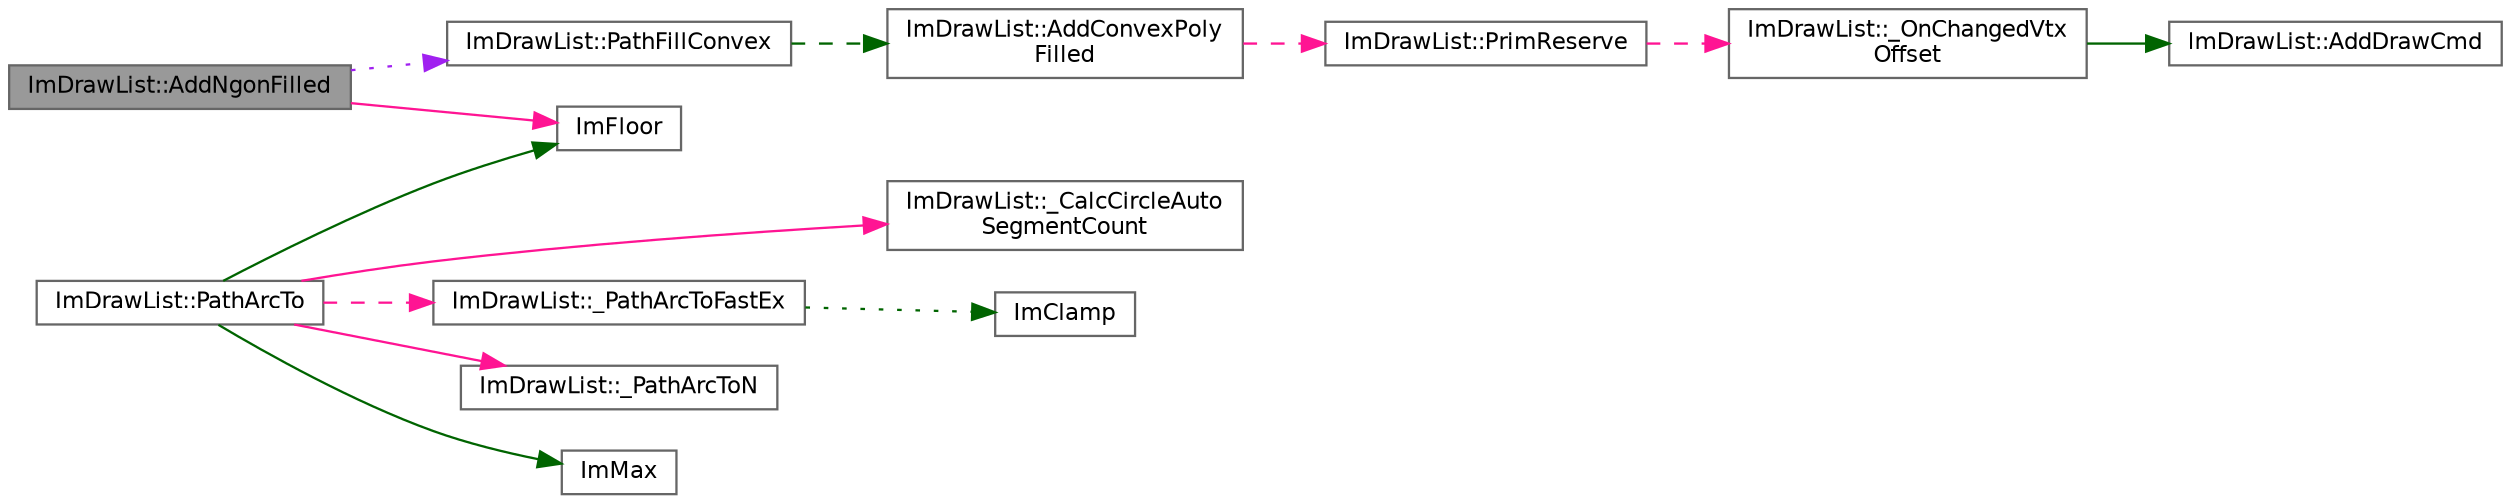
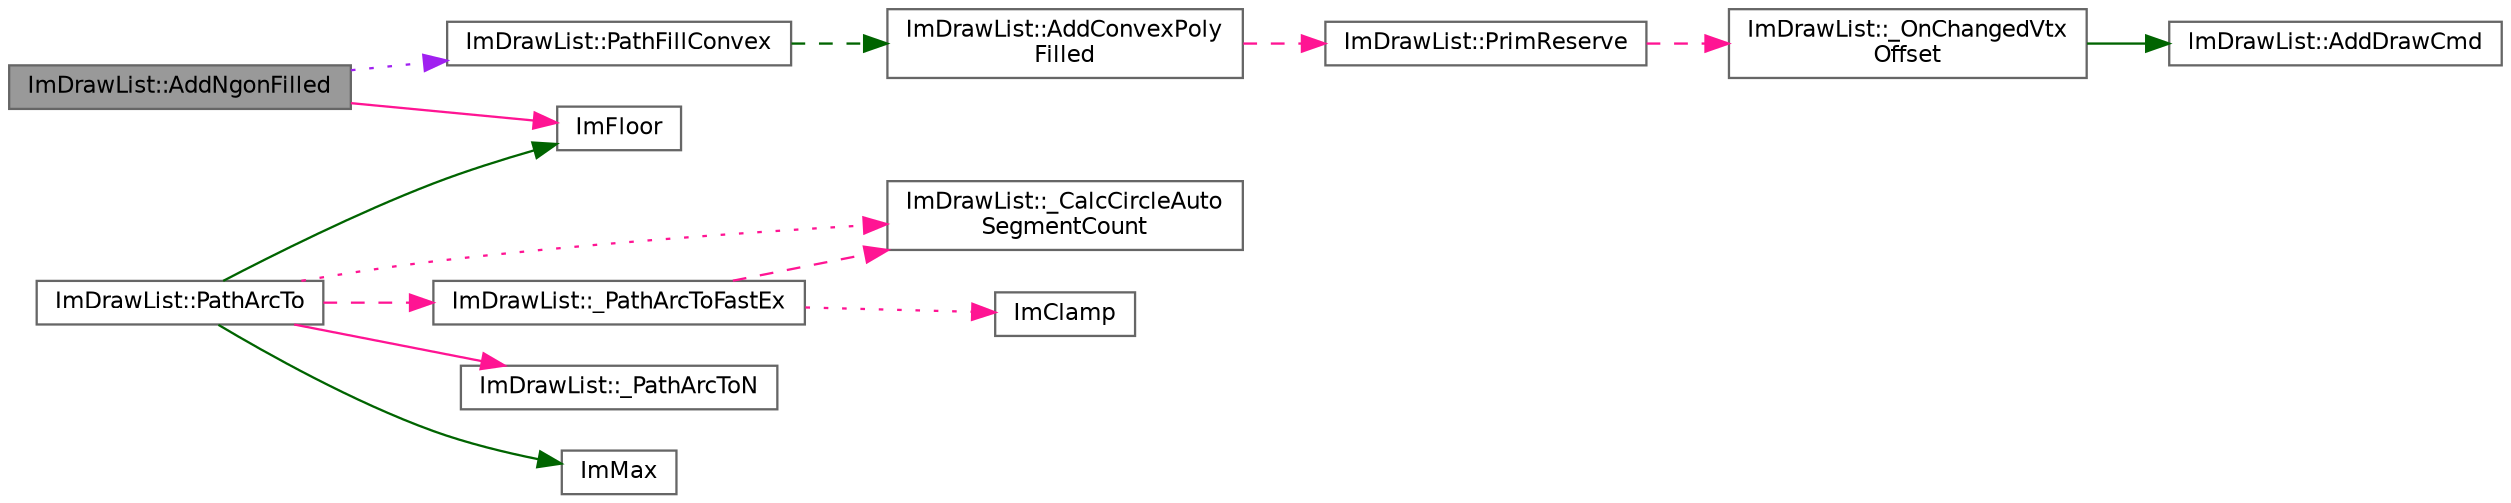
edge "ImDrawList::PathArcTo" -> "ImDrawList::_CalcCircleAuto SegmentCount": style solid -> dotted
edge "ImDrawList::_PathArcToFastEx" -> "ImDrawList::_CalcCircleAuto SegmentCount": added
edge "ImDrawList::_PathArcToFastEx" -> "ImClamp": color darkgreen -> deeppink
